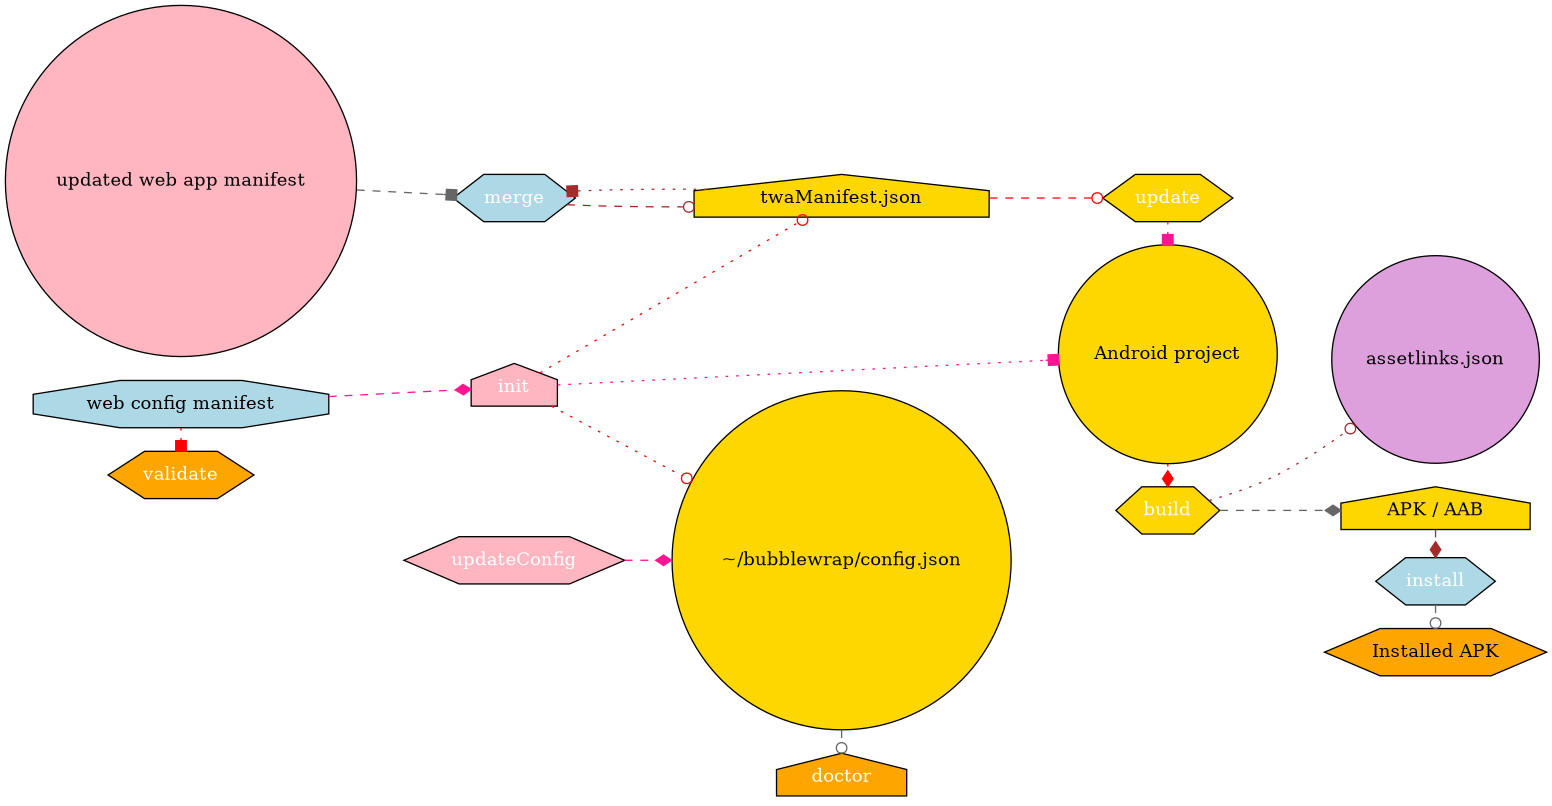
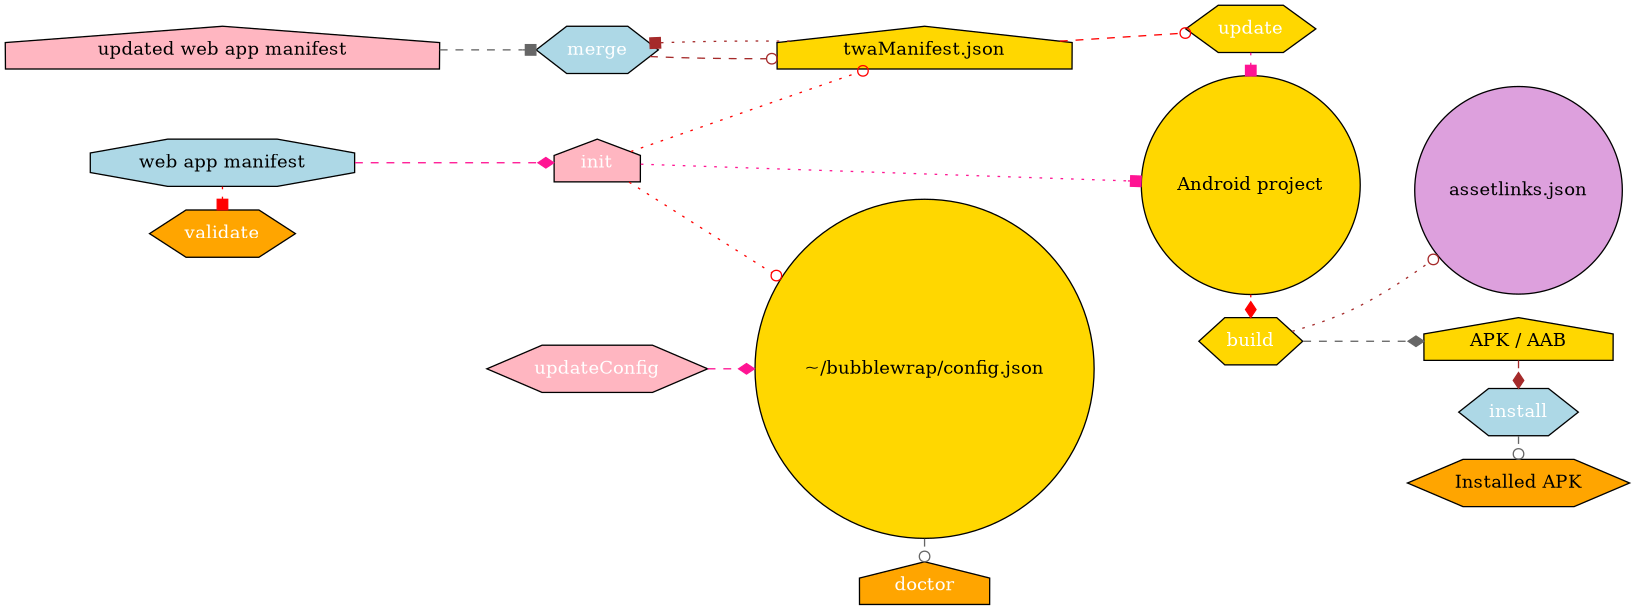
node "updated web app manifest": shape circle -> house
node "web config manifest": label "web config manifest" -> "web app manifest"
